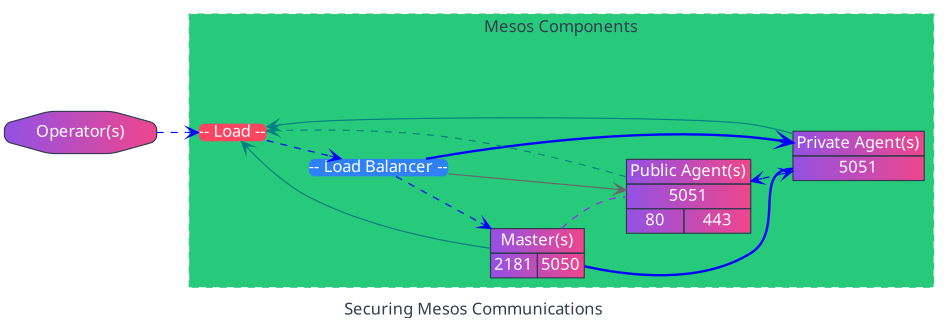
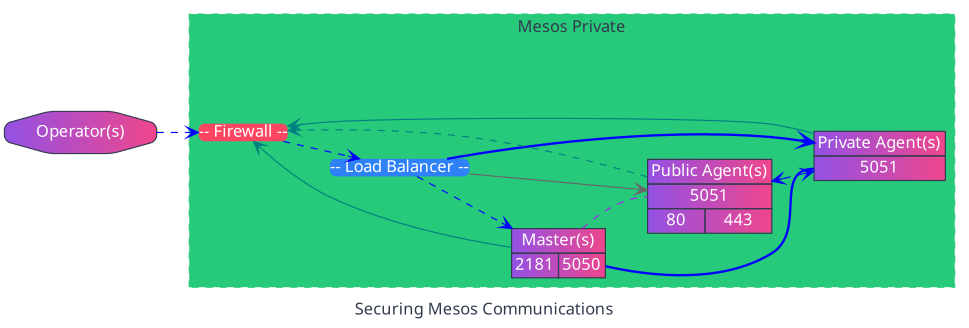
cluster "Mesos Components": label "Mesos Components" -> "Mesos Private"
node "-- Load --": label "-- Load --" -> "-- Firewall --"
